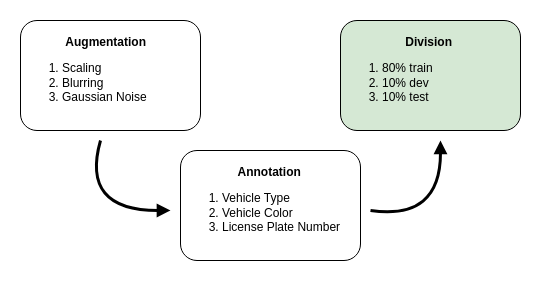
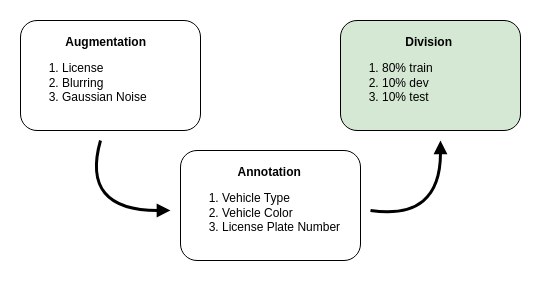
node "Augmentation Scaling Blurring Gaussian Noise": label "Augmentation Scaling Blurring Gaussian Noise" -> "Augmentation License Blurring Gaussian Noise"
